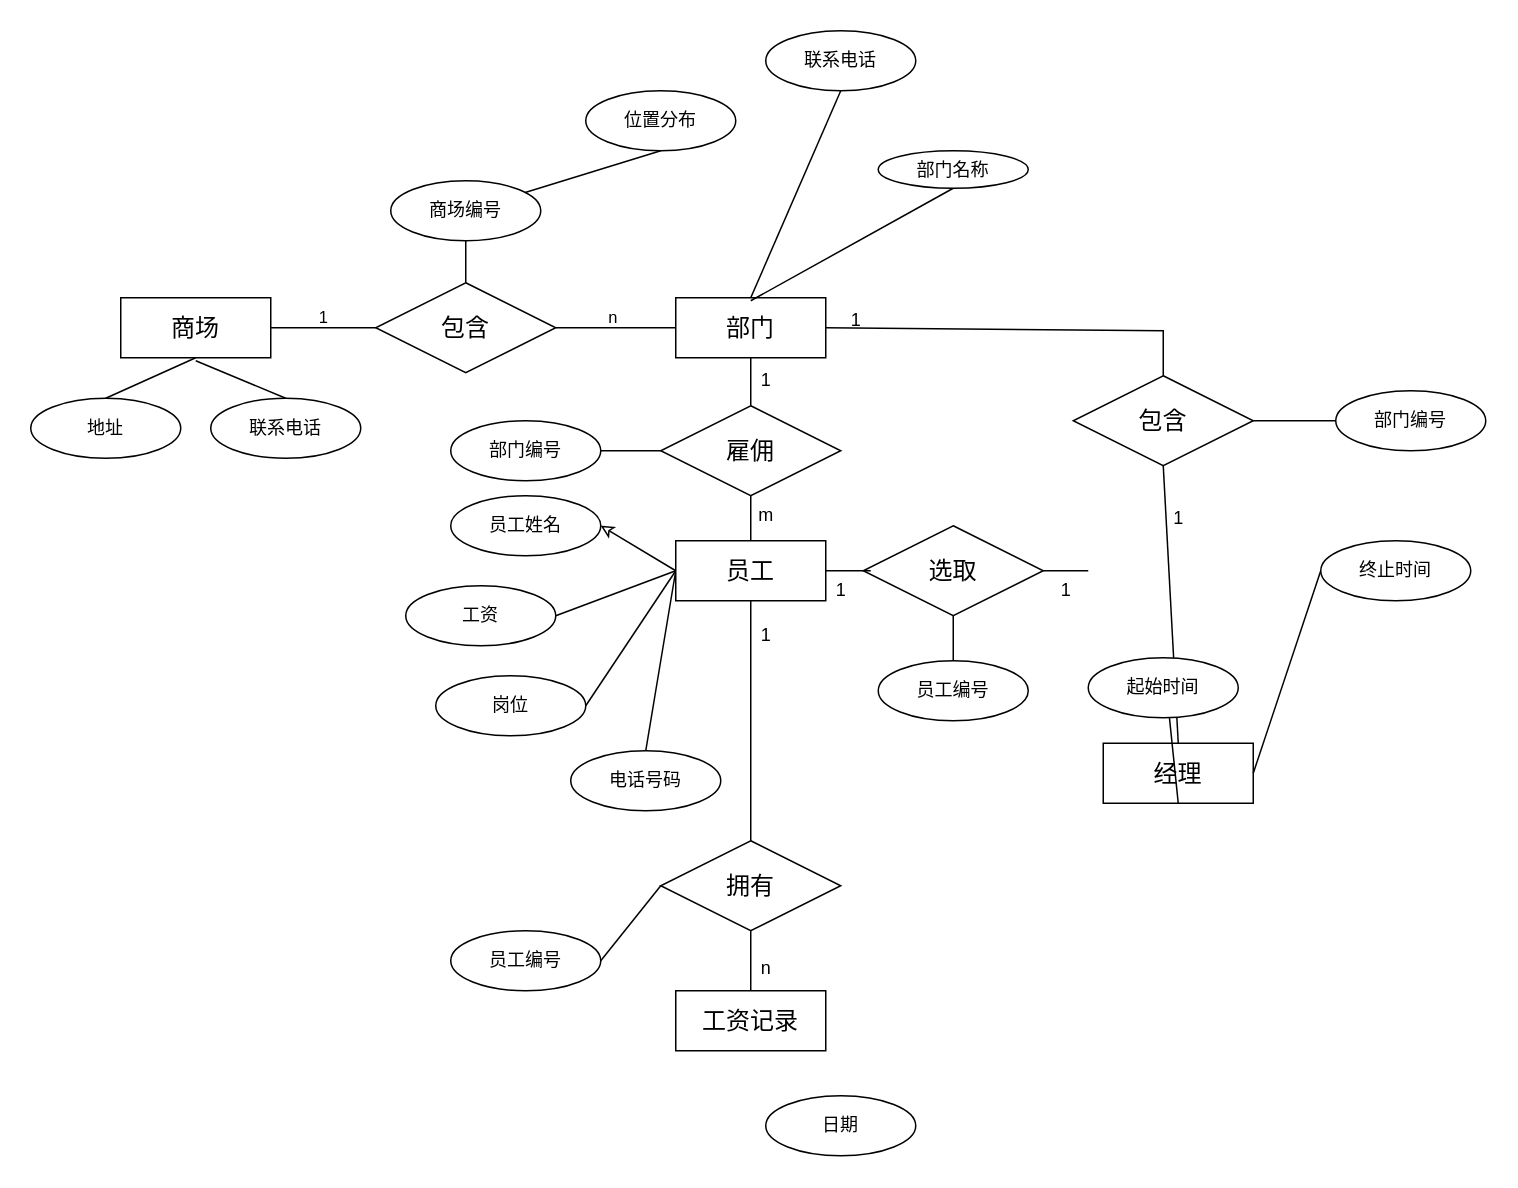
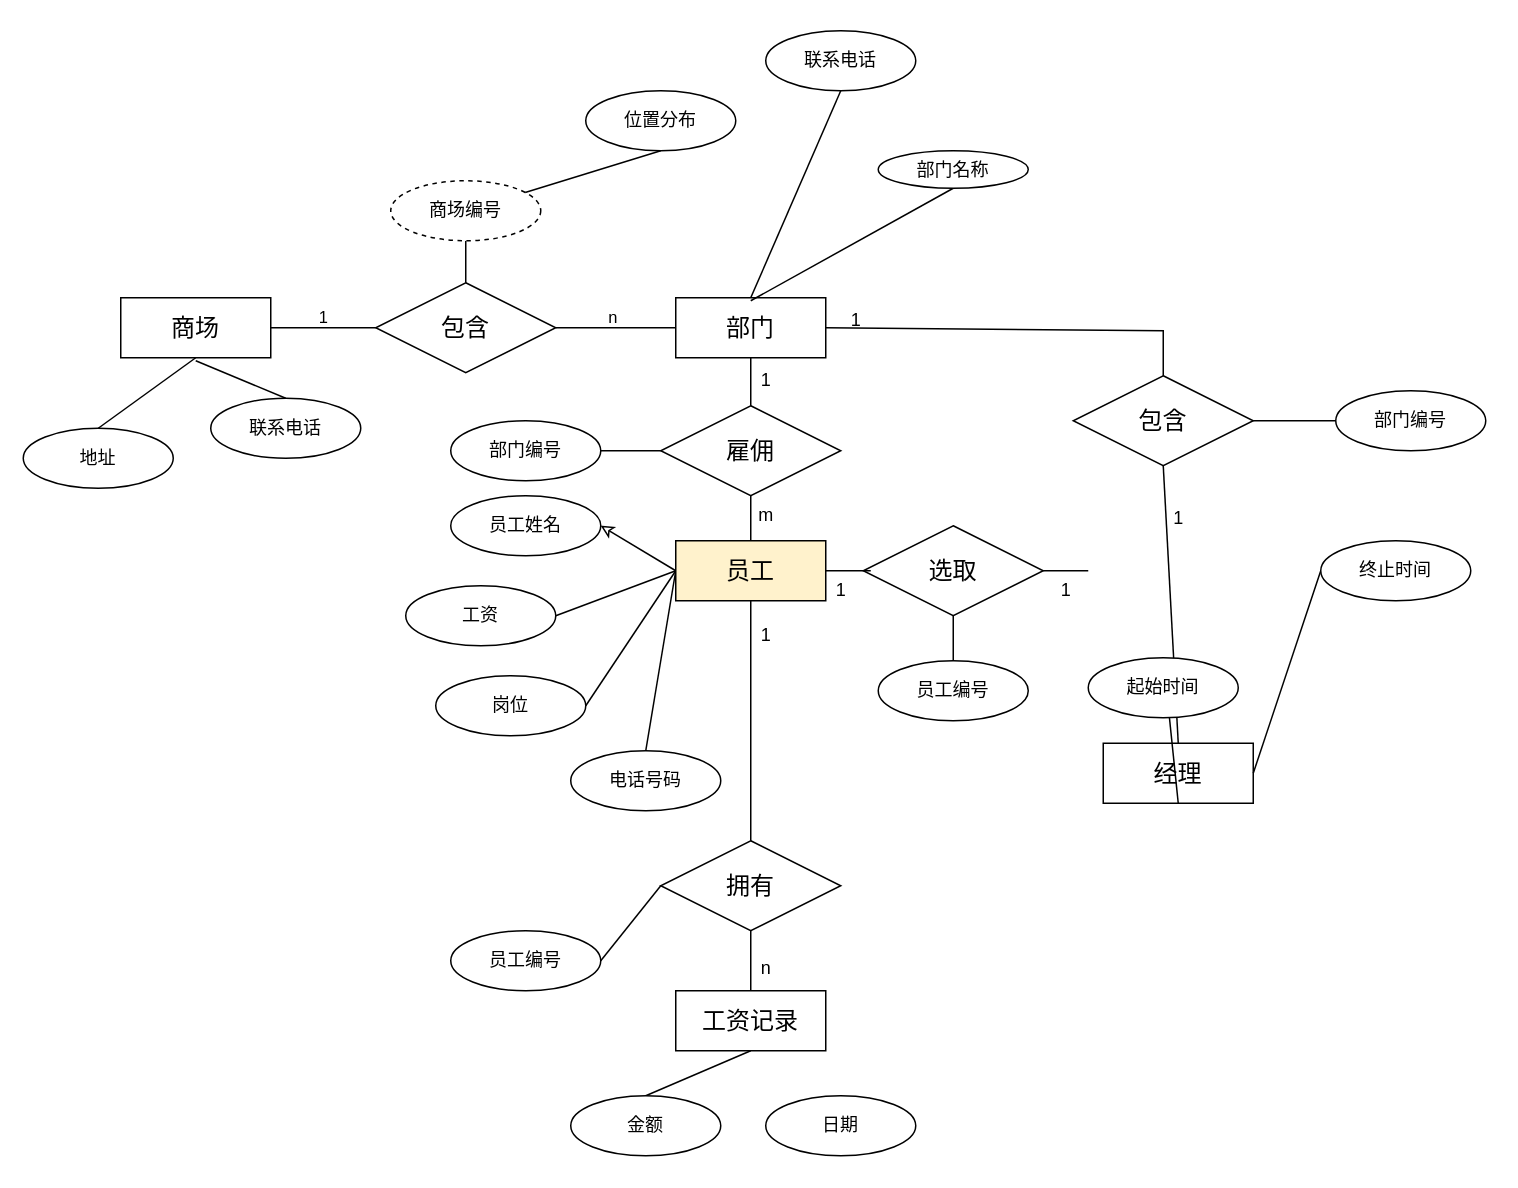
node "商场编号": style solid -> dashed
node "地址": moved (106, 428) -> (98, 458)
node "员工": fillcolor #ffffff -> #fff2cc
edge "工资记录" -- "金额": added
node "金额": added
